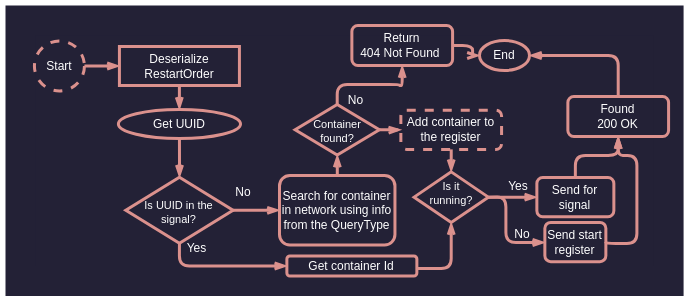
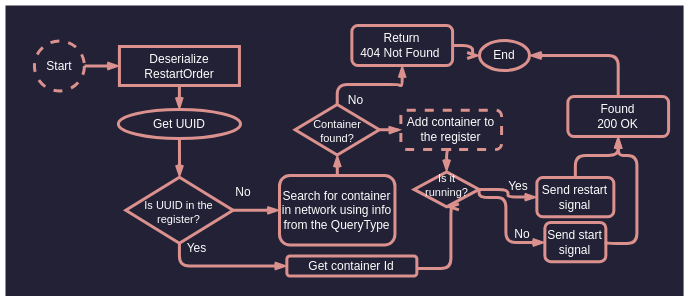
node "Is it running?": size 74x51 -> 65x35
node "Send for signal": label "Send for signal" -> "Send restart signal"
node "Is UUID in the signal?": label "Is UUID in the signal?" -> "Is UUID in the register?"
node "Send start register": label "Send start register" -> "Send start signal"
